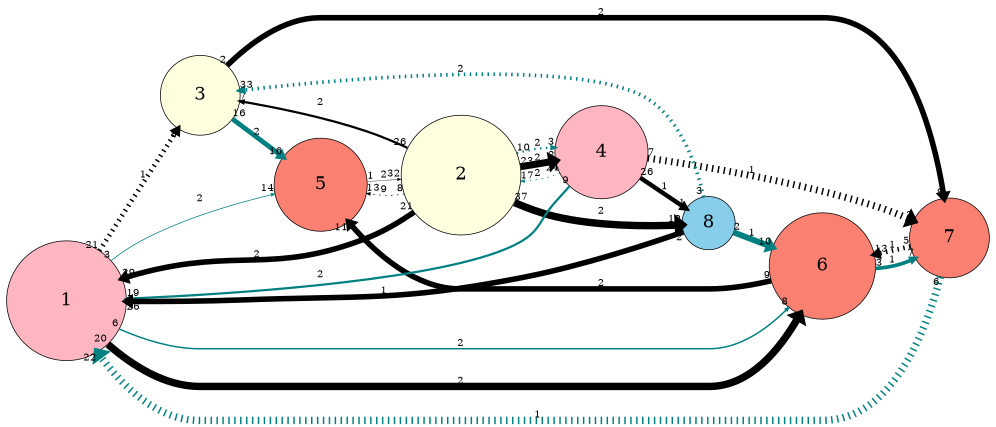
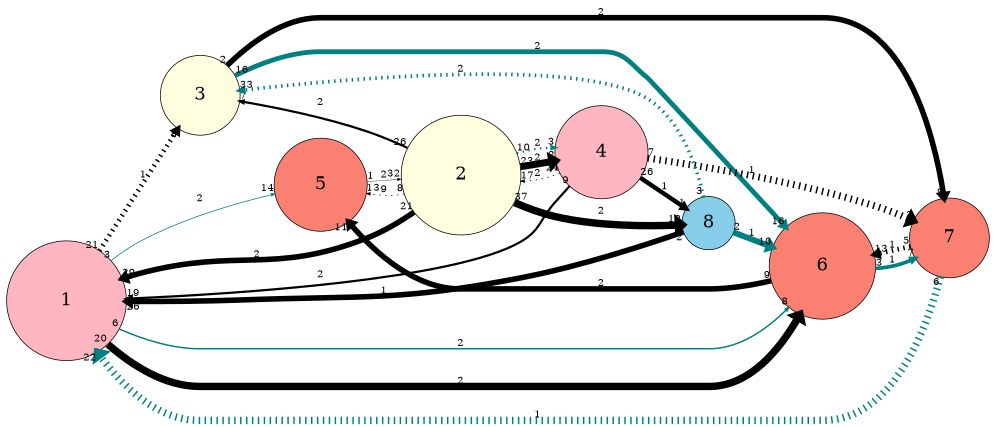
edge "3" -> "5": now "3" -> "6"
edge "4" -> "2": color teal -> black
edge "4" -> "1": color teal -> black
